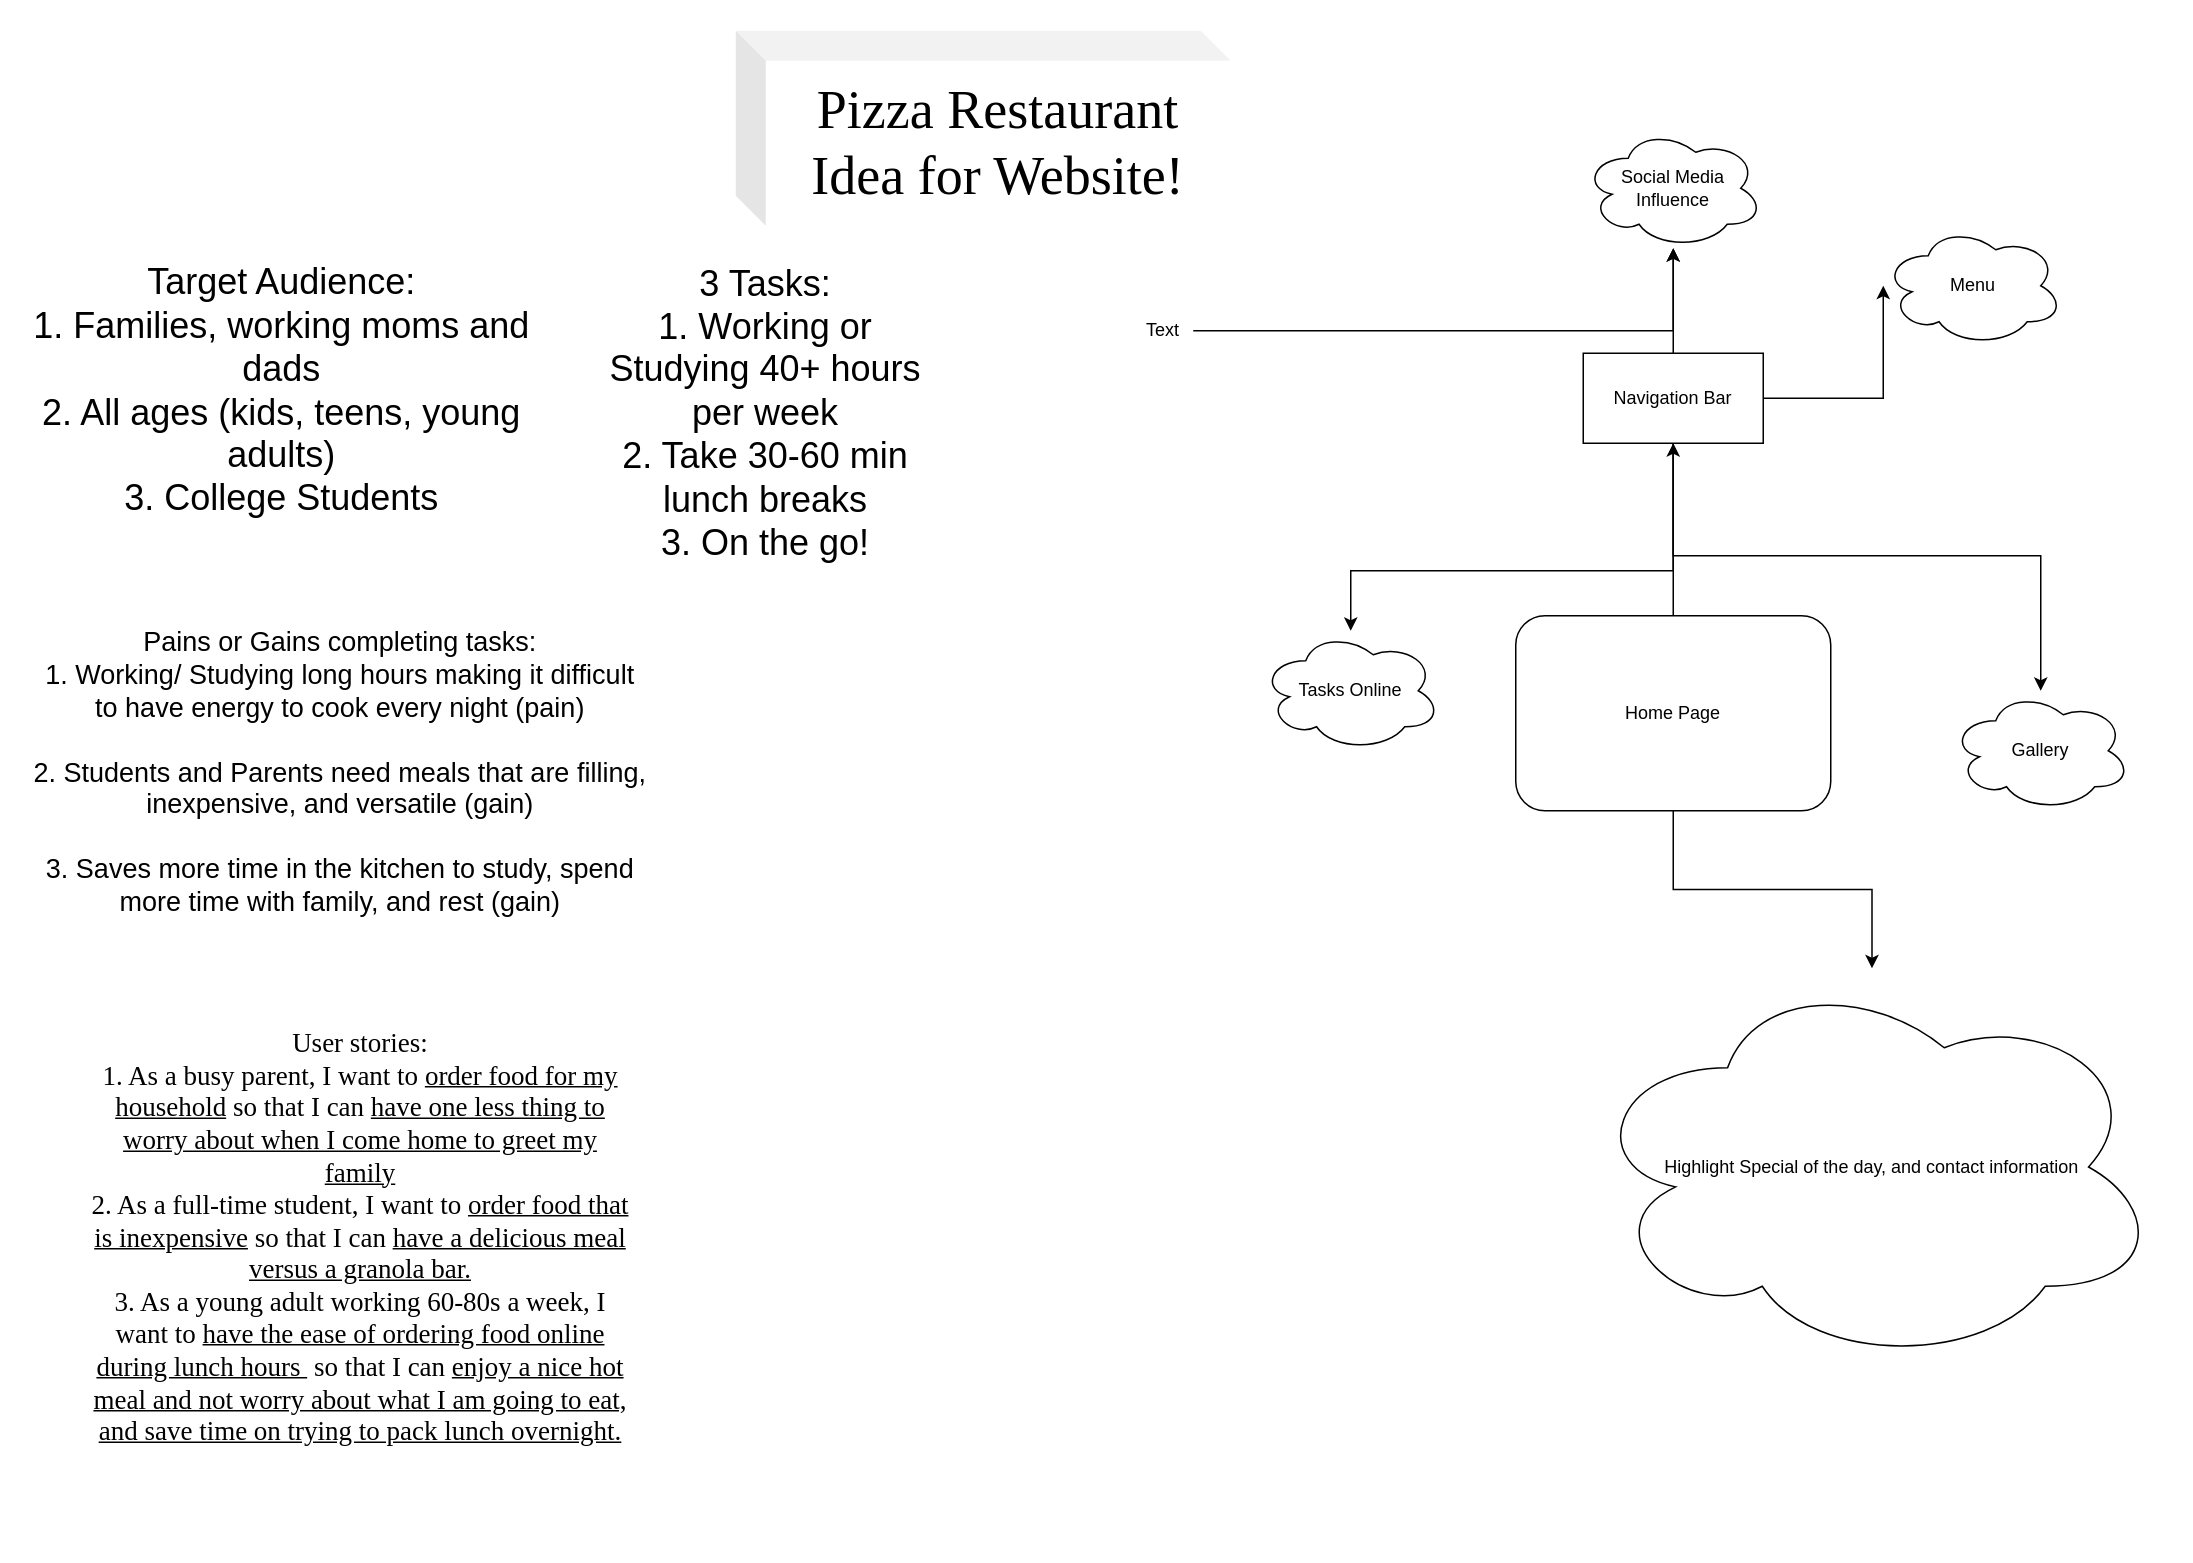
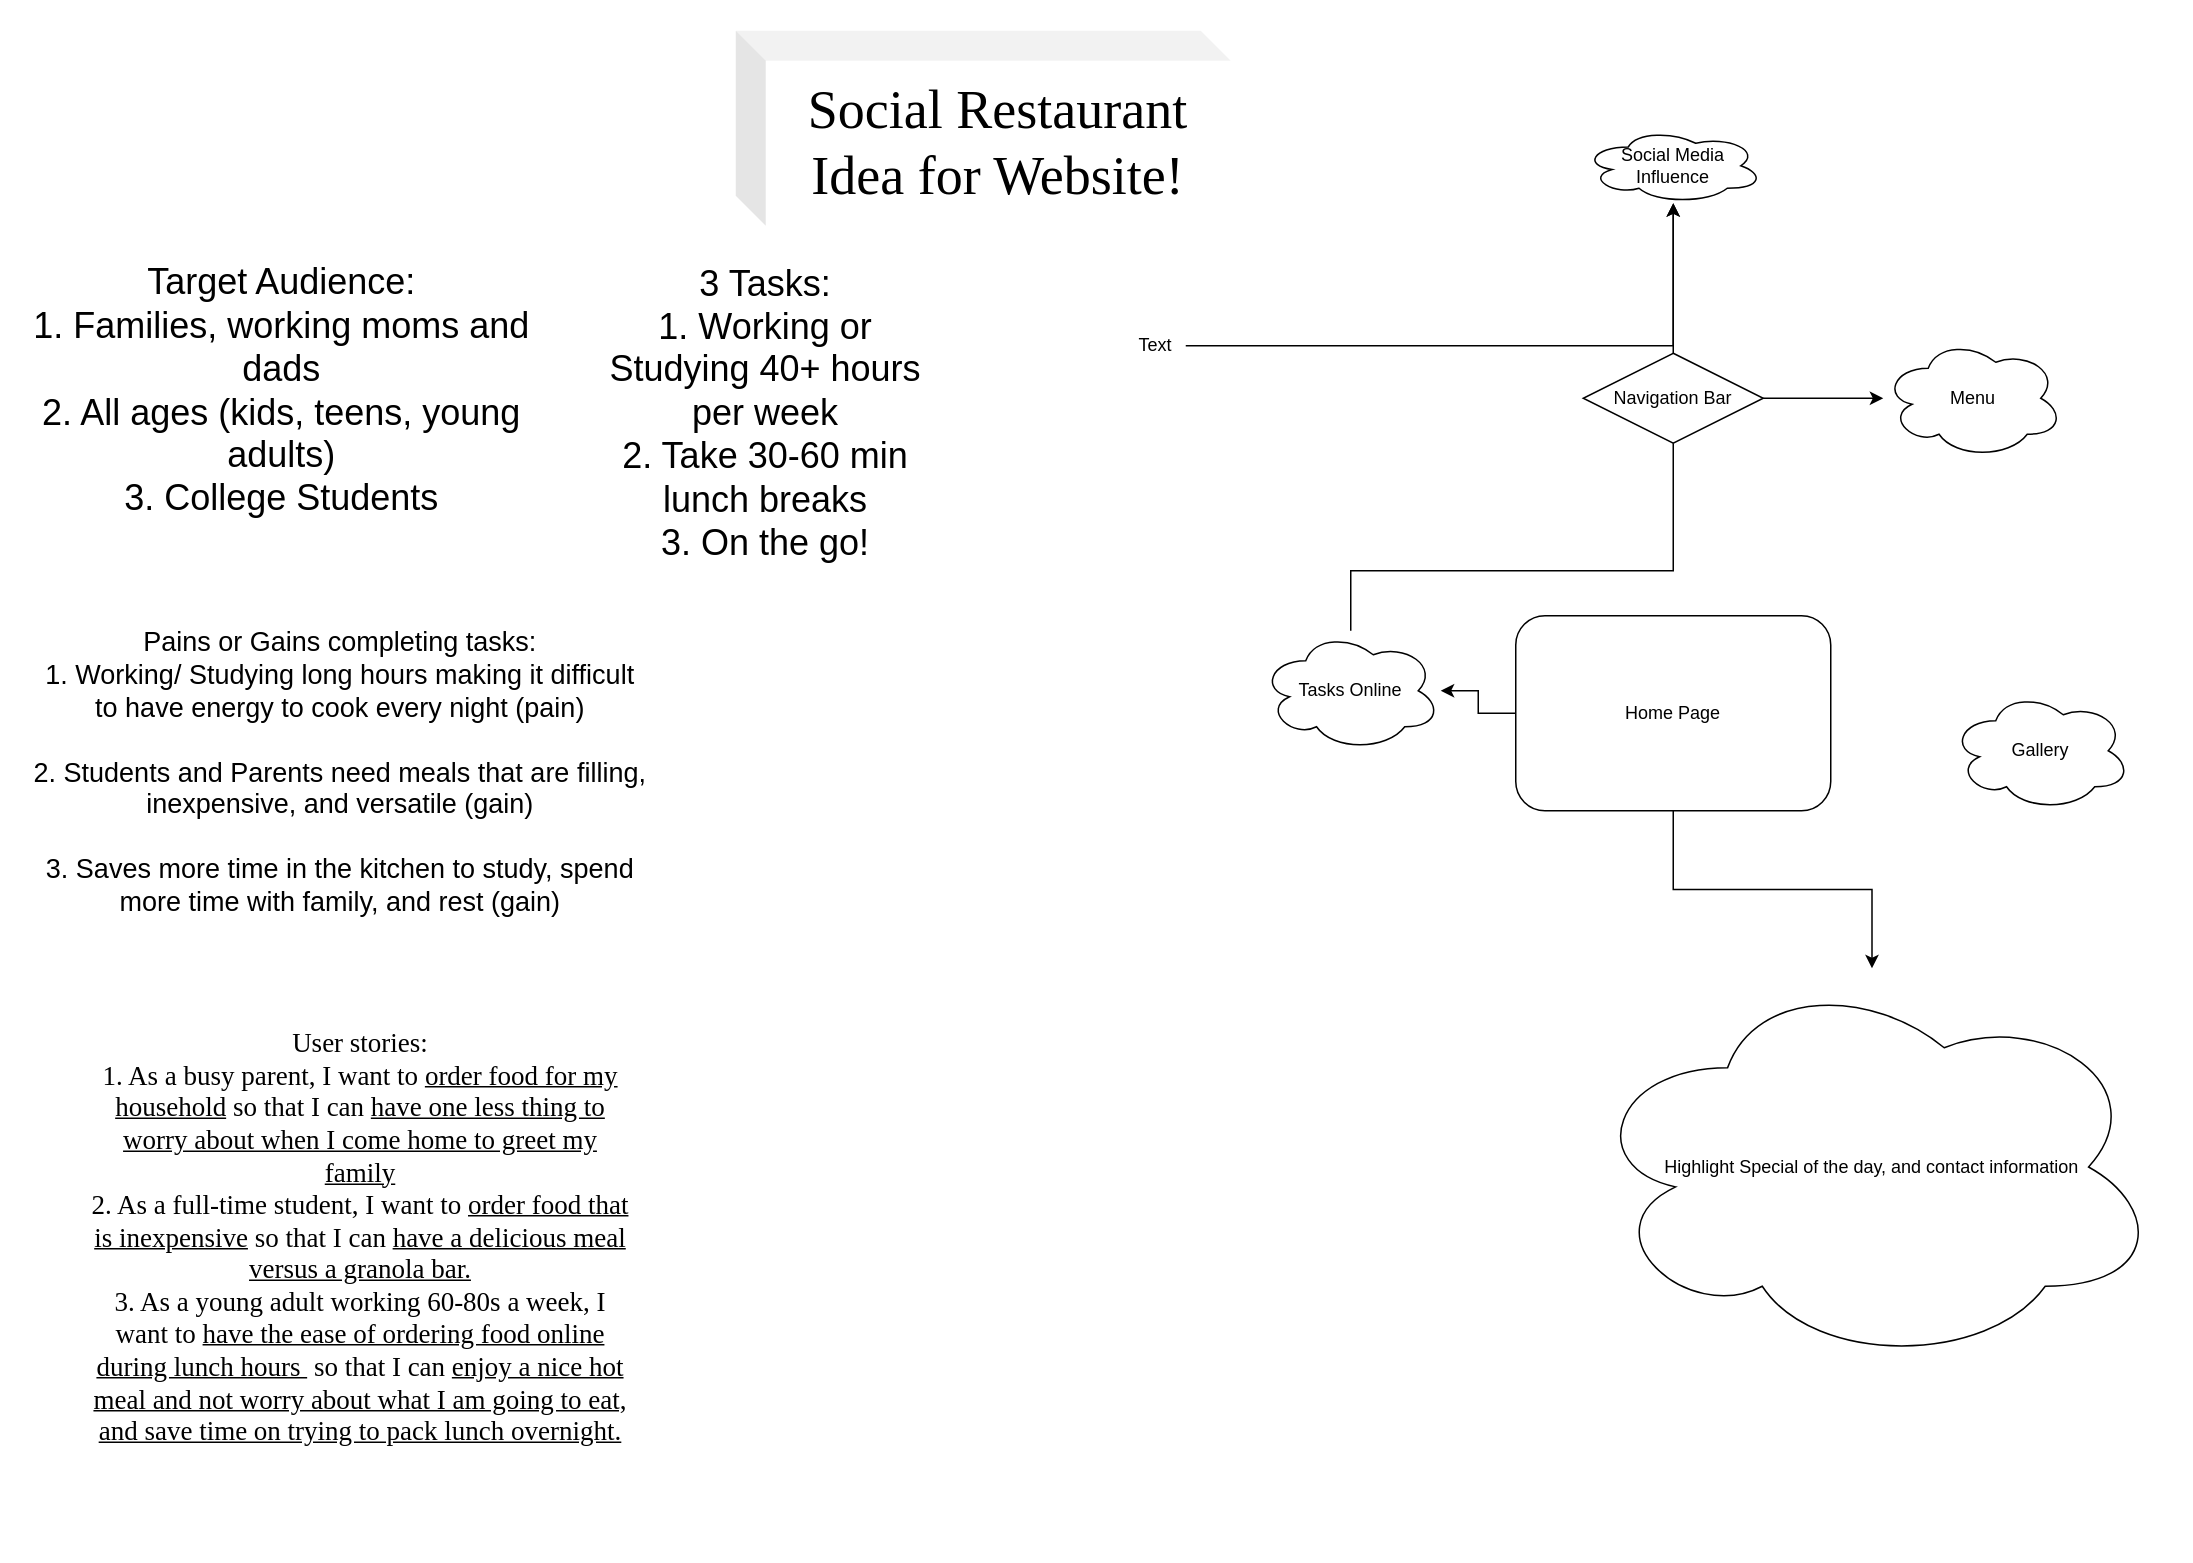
node "Pizza Restaurant Idea for Website!": label "Pizza Restaurant Idea for Website!" -> "Social Restaurant Idea for Website!"
node "Social Media Influence": size 180x120 -> 180x75
node "Menu": moved (1973, 286) -> (1973, 398)
node "Text": moved (1163, 331) -> (1156, 346)
node "Navigation Bar": shape rectangle -> diamond
edge "Navigation Bar" -> "Gallery": removed
edge "Home Page" -> "Navigation Bar": now "Home Page" -> "Tasks Online"
edge "Navigation Bar" -> "Tasks Online": arrowhead classic -> none
